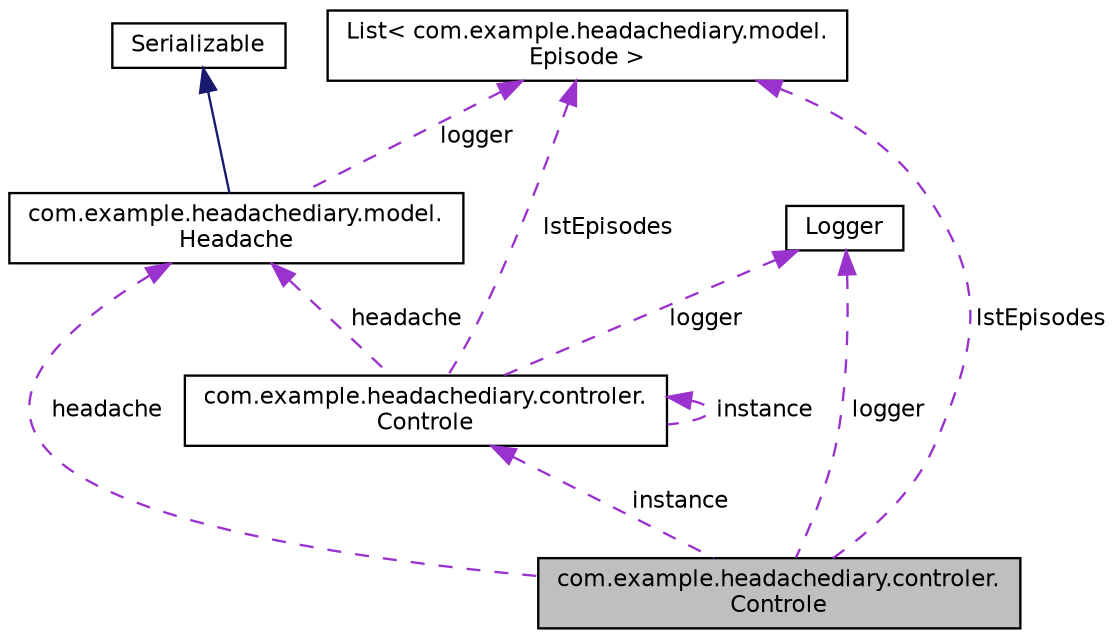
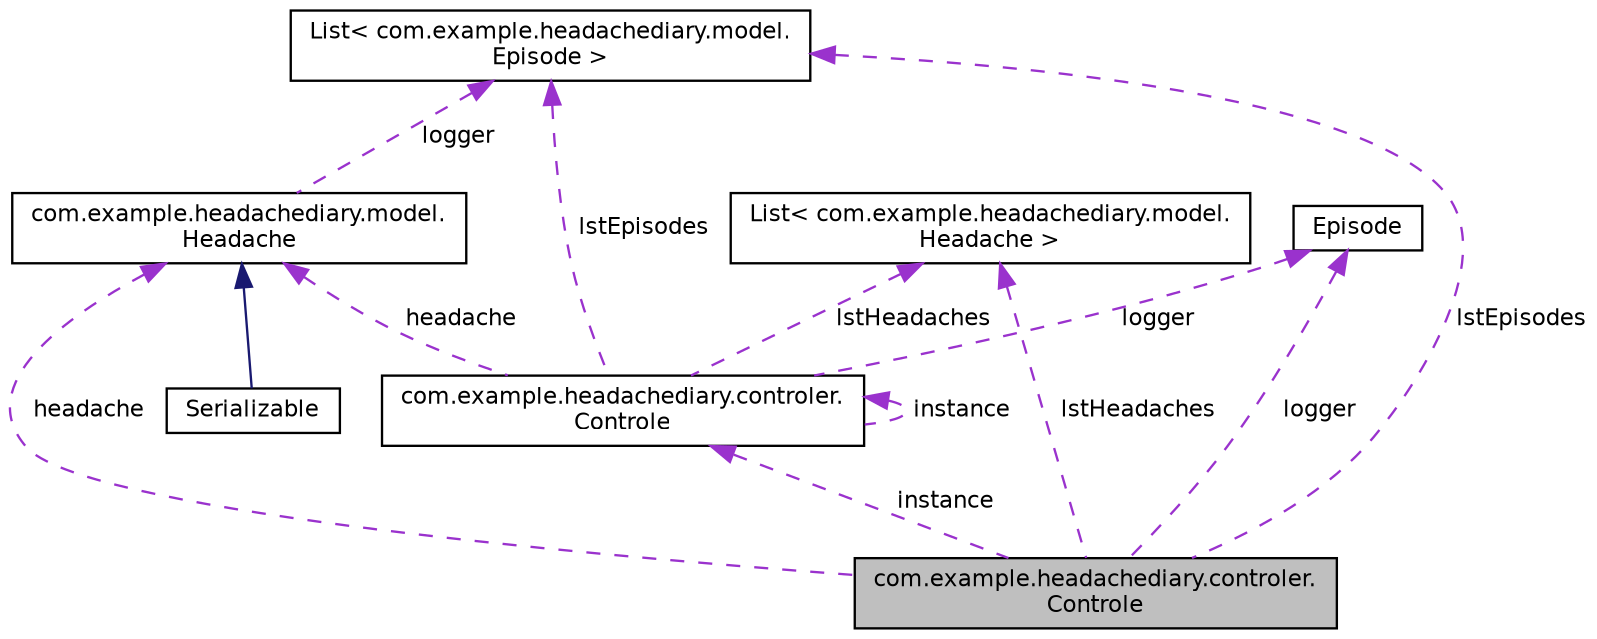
edge "com.example.headachediary.model. Headache" -> "Serializable": reversed
node "Logger": label "Logger" -> "Episode"
node "List< com.example.headachediary.model. Headache >": added
